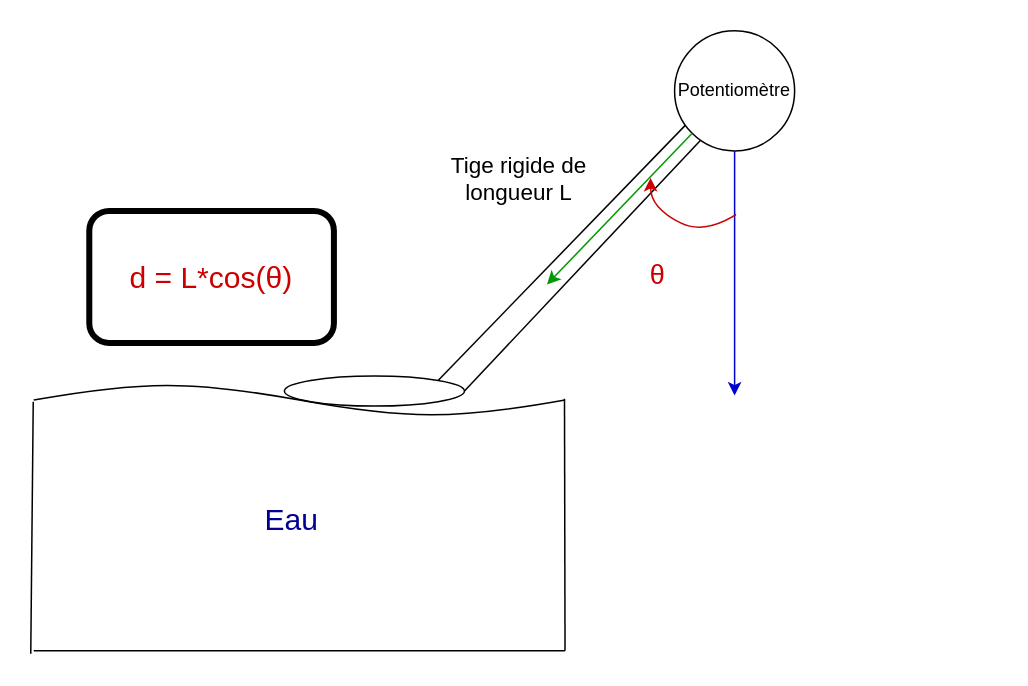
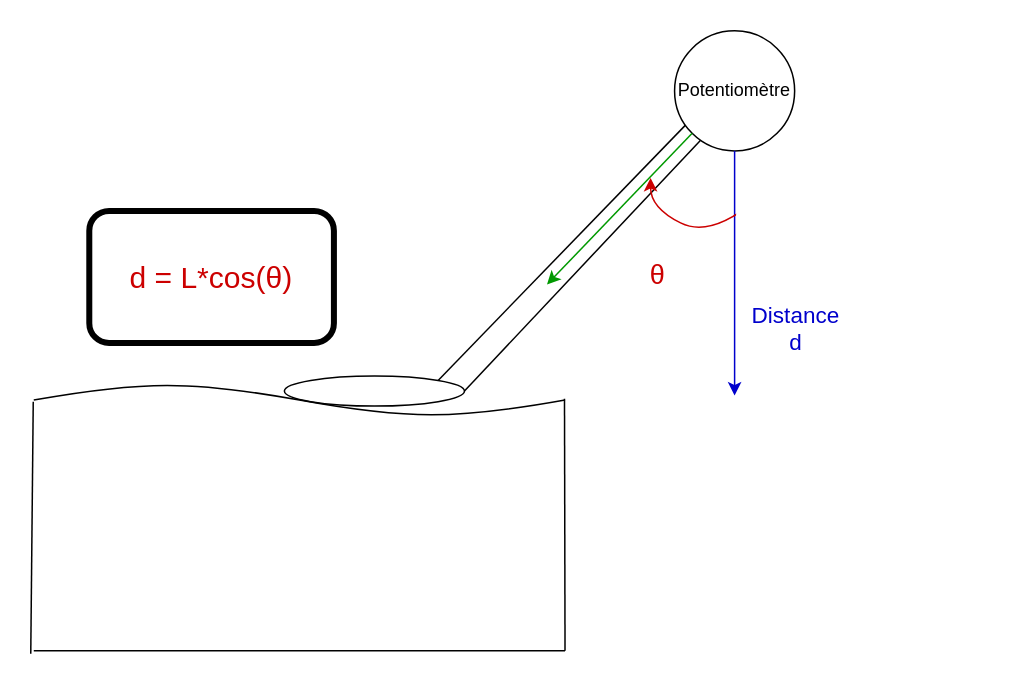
node "Tige rigide de longueur L": removed
node "Distance d": added
node "Eau": removed
